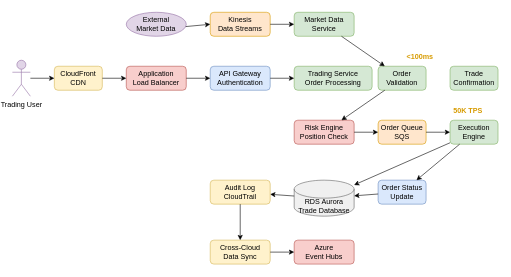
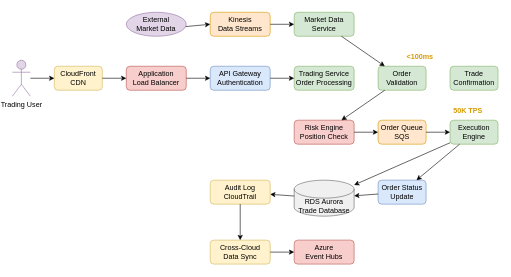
node "Trading Service Order Processing": size 78x24 -> 60x24
